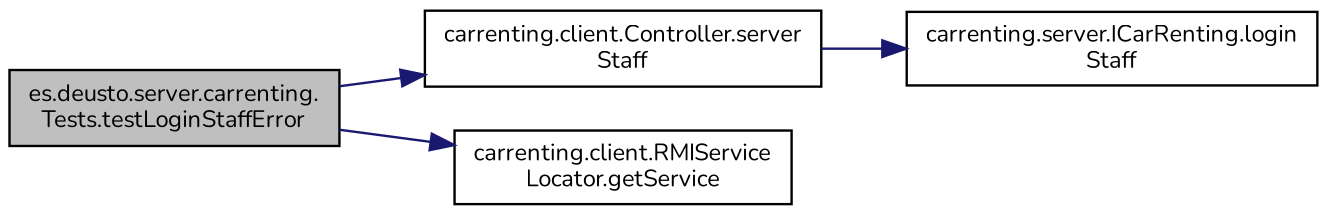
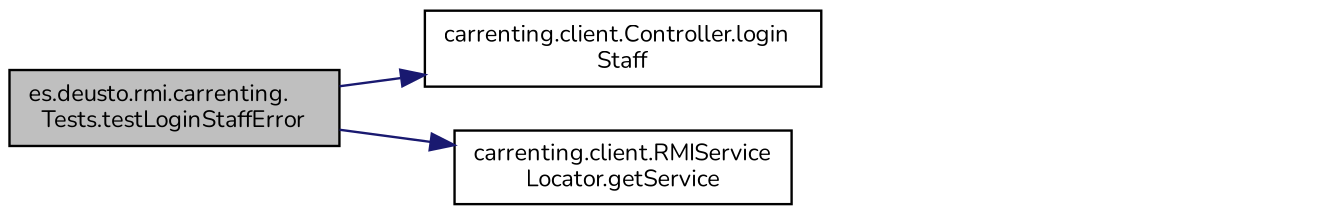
node "carrenting.client.Controller.server Staff": label "carrenting.client.Controller.server Staff" -> "carrenting.client.Controller.login Staff"
node "carrenting.server.ICarRenting.login Staff": removed
node "es.deusto.server.carrenting. Tests.testLoginStaffError": label "es.deusto.server.carrenting. Tests.testLoginStaffError" -> "es.deusto.rmi.carrenting. Tests.testLoginStaffError"
